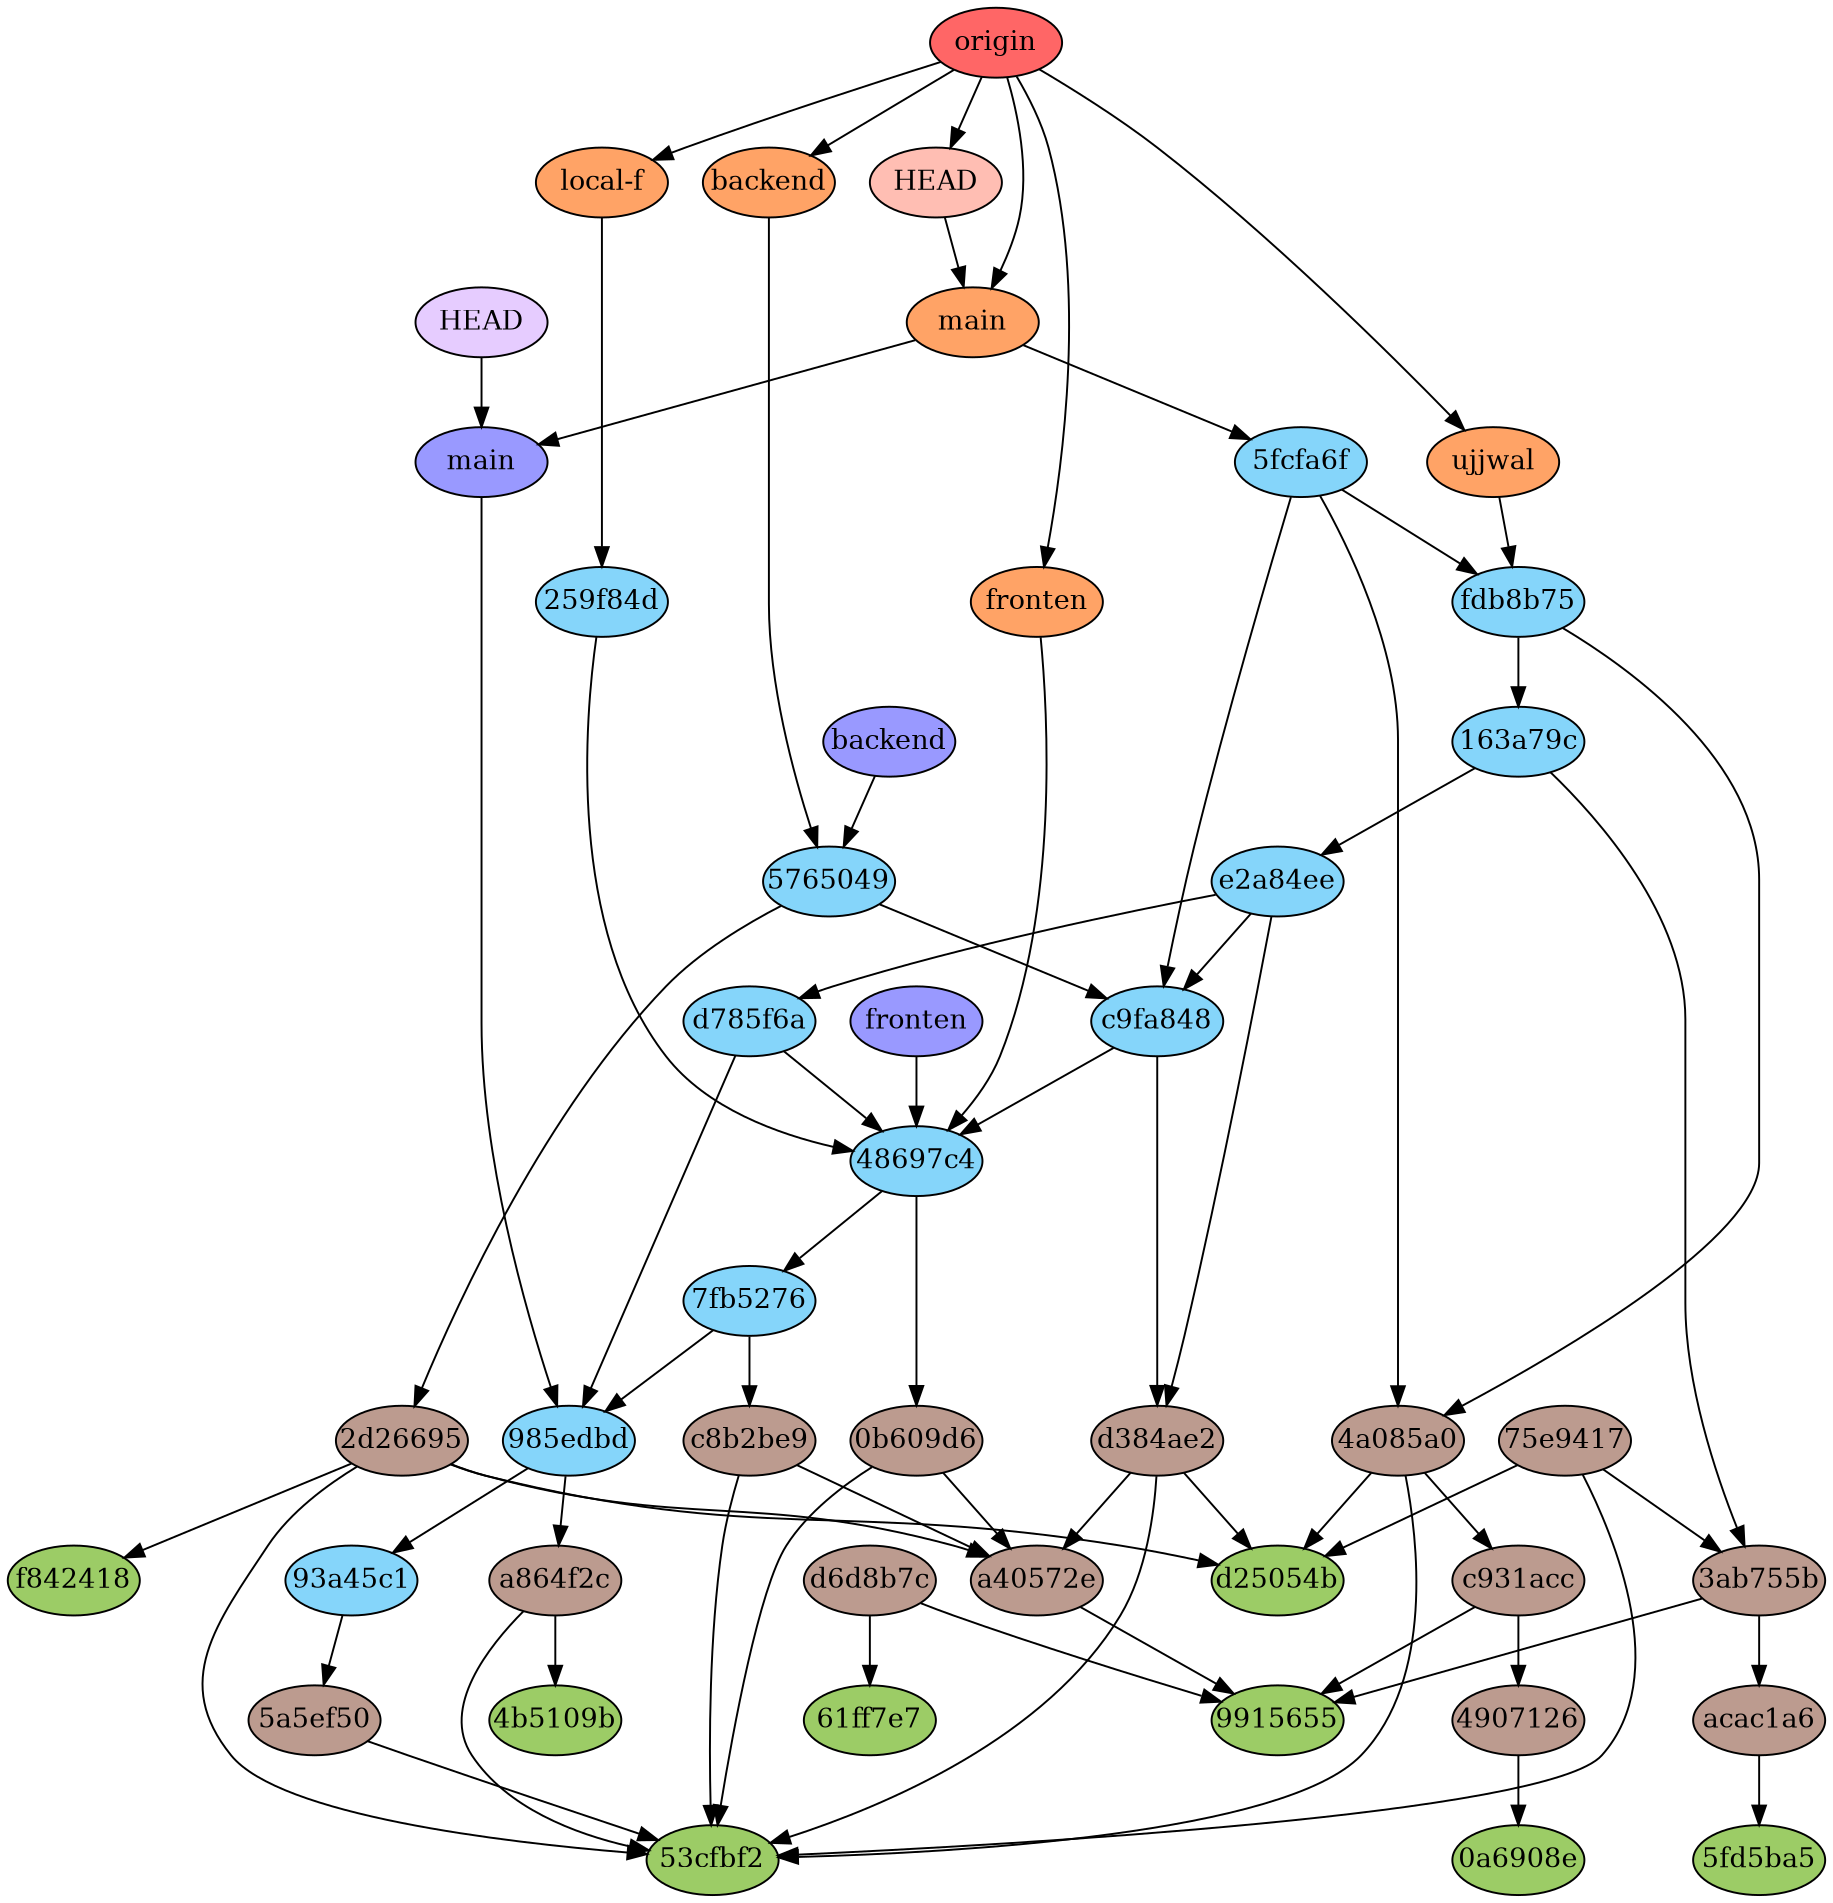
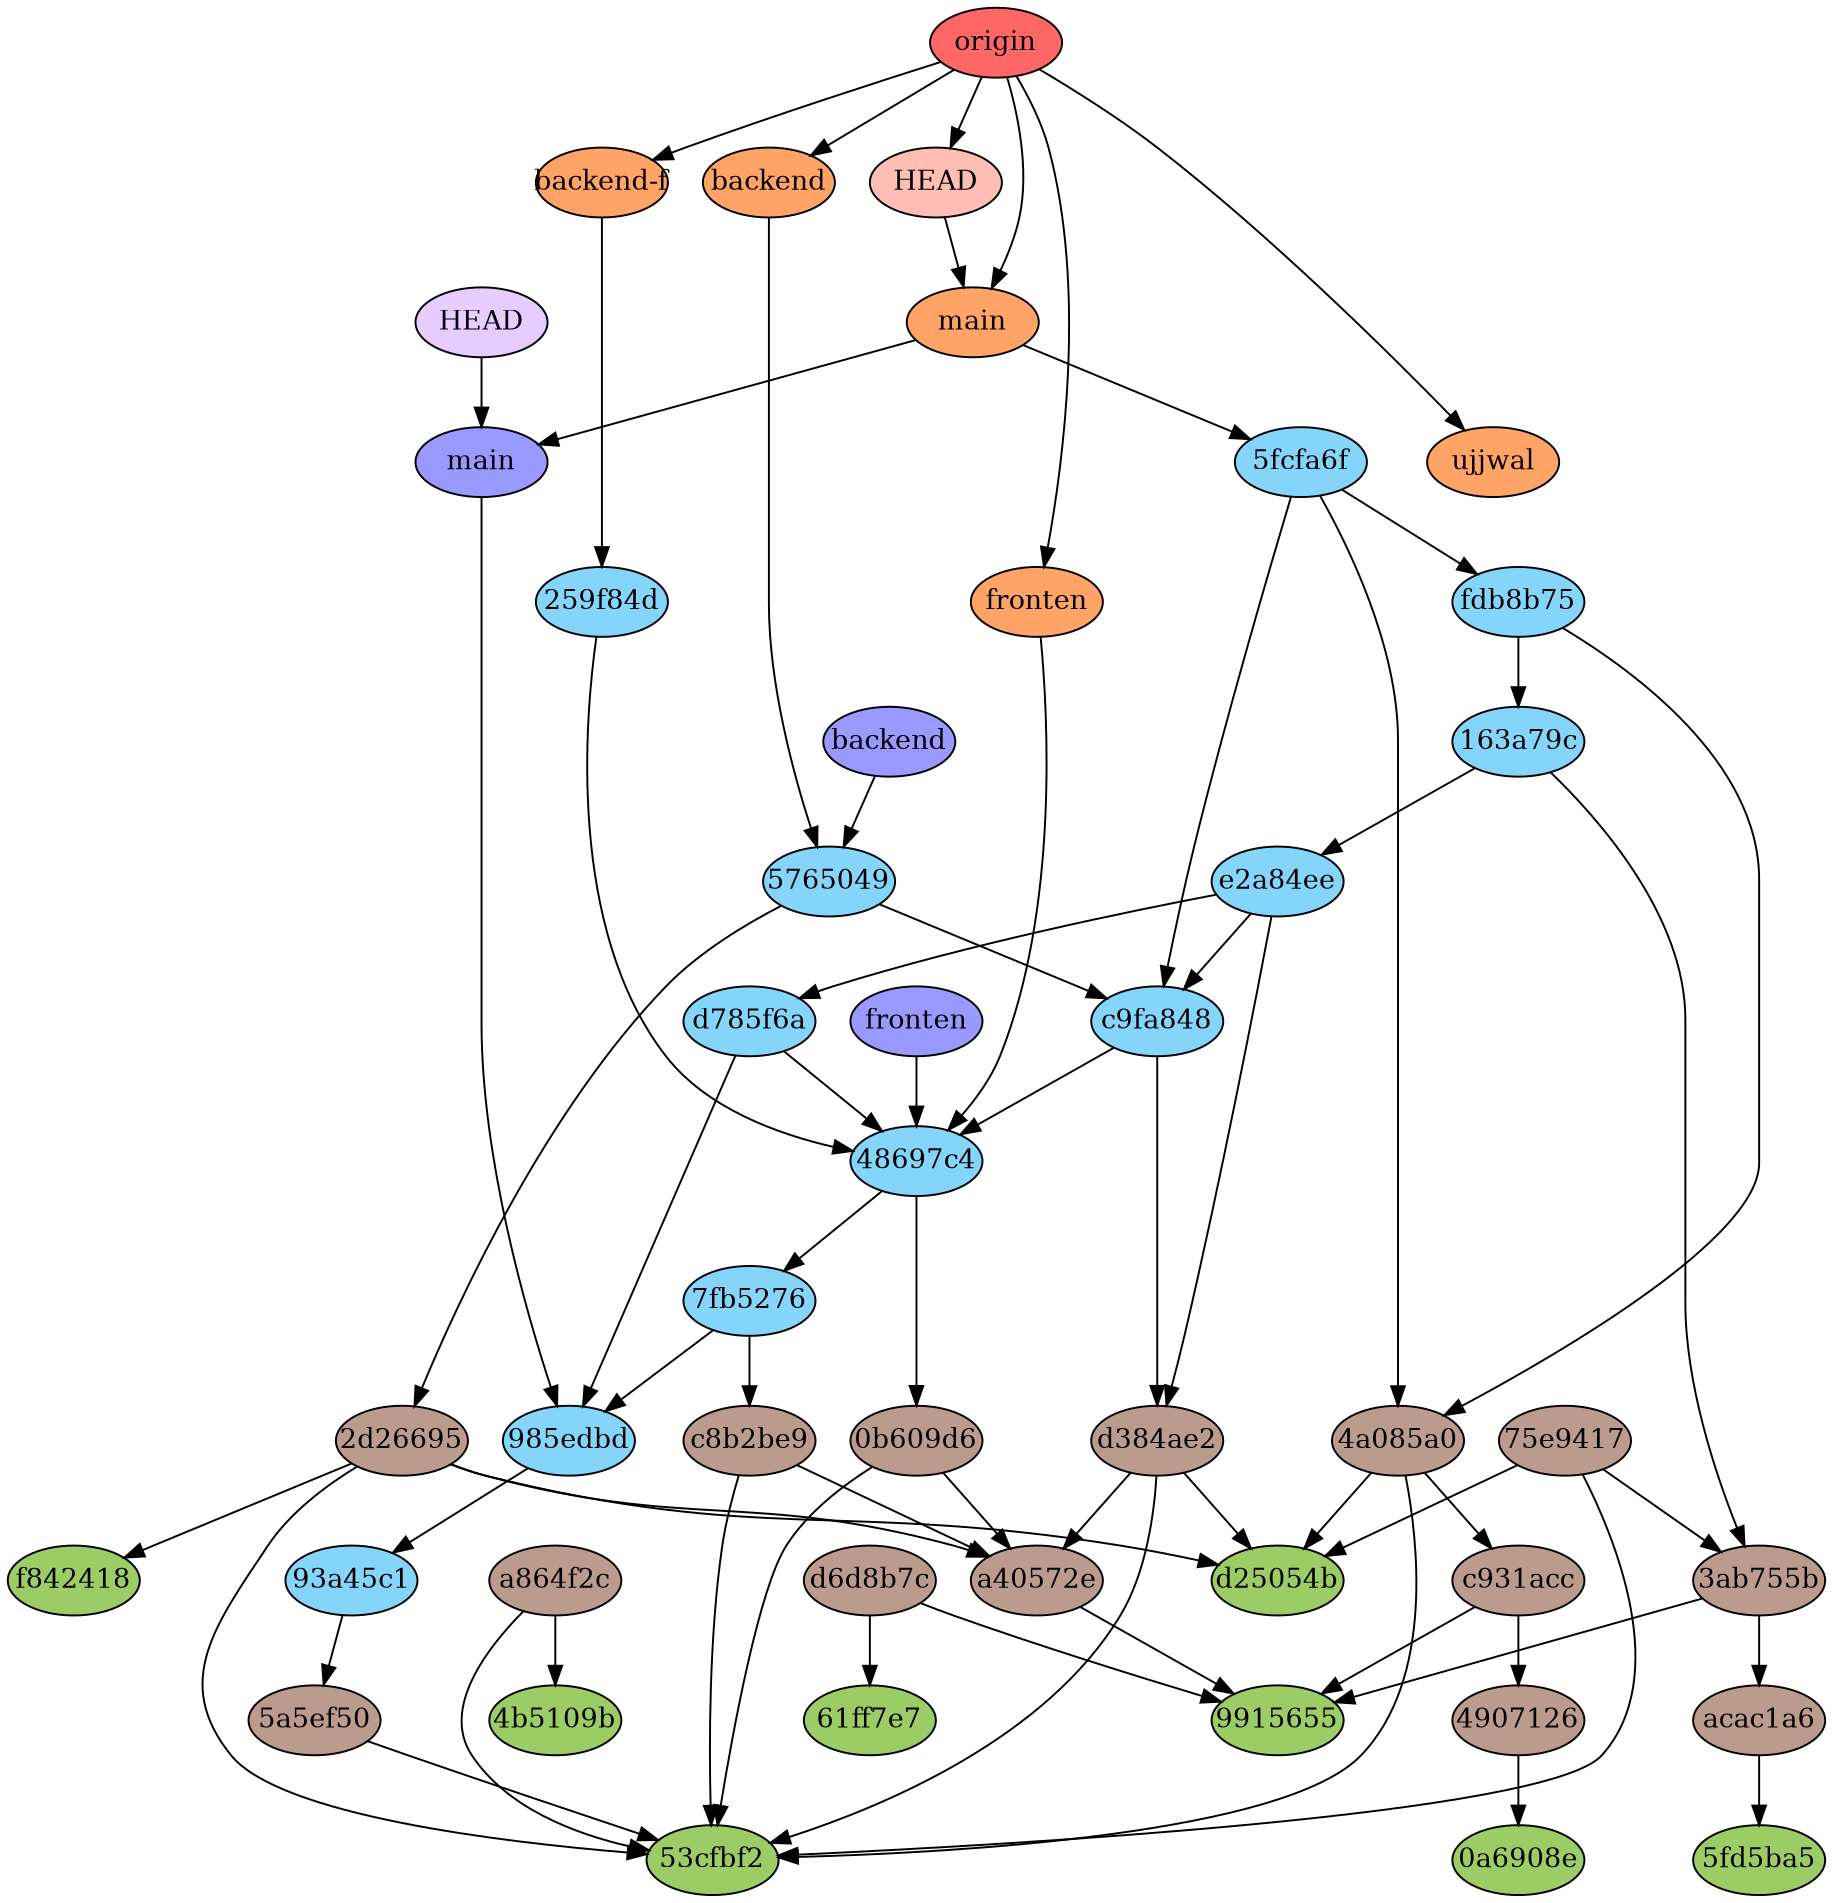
node "local-f": label "local-f" -> "backend-f"
edge "ujjwal" -> "fdb8b75": removed
edge "985edbd" -> "a864f2c": removed
